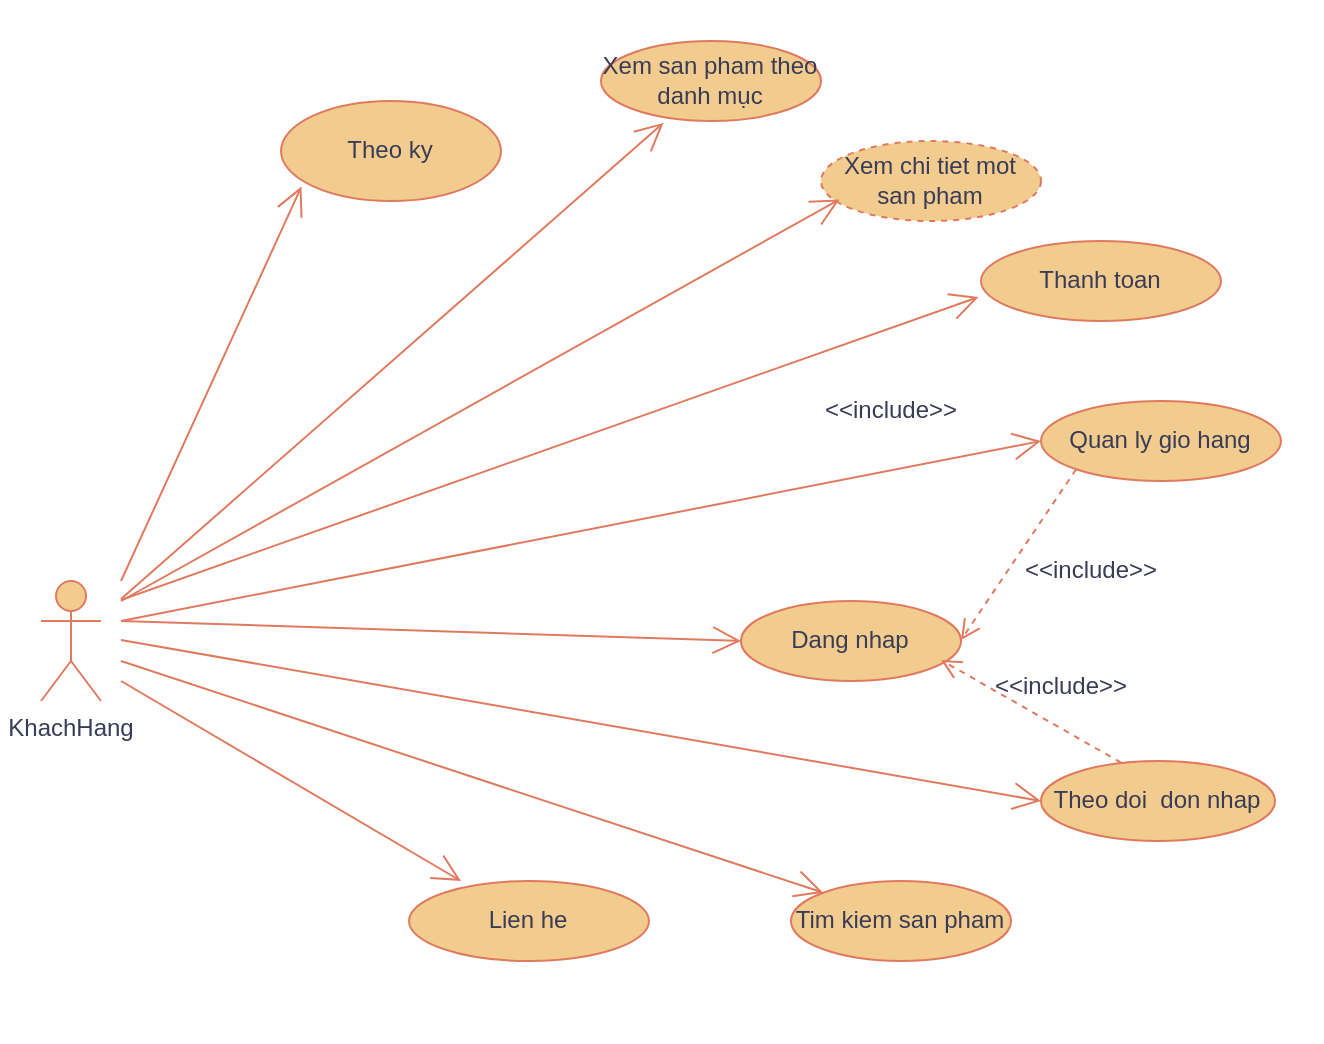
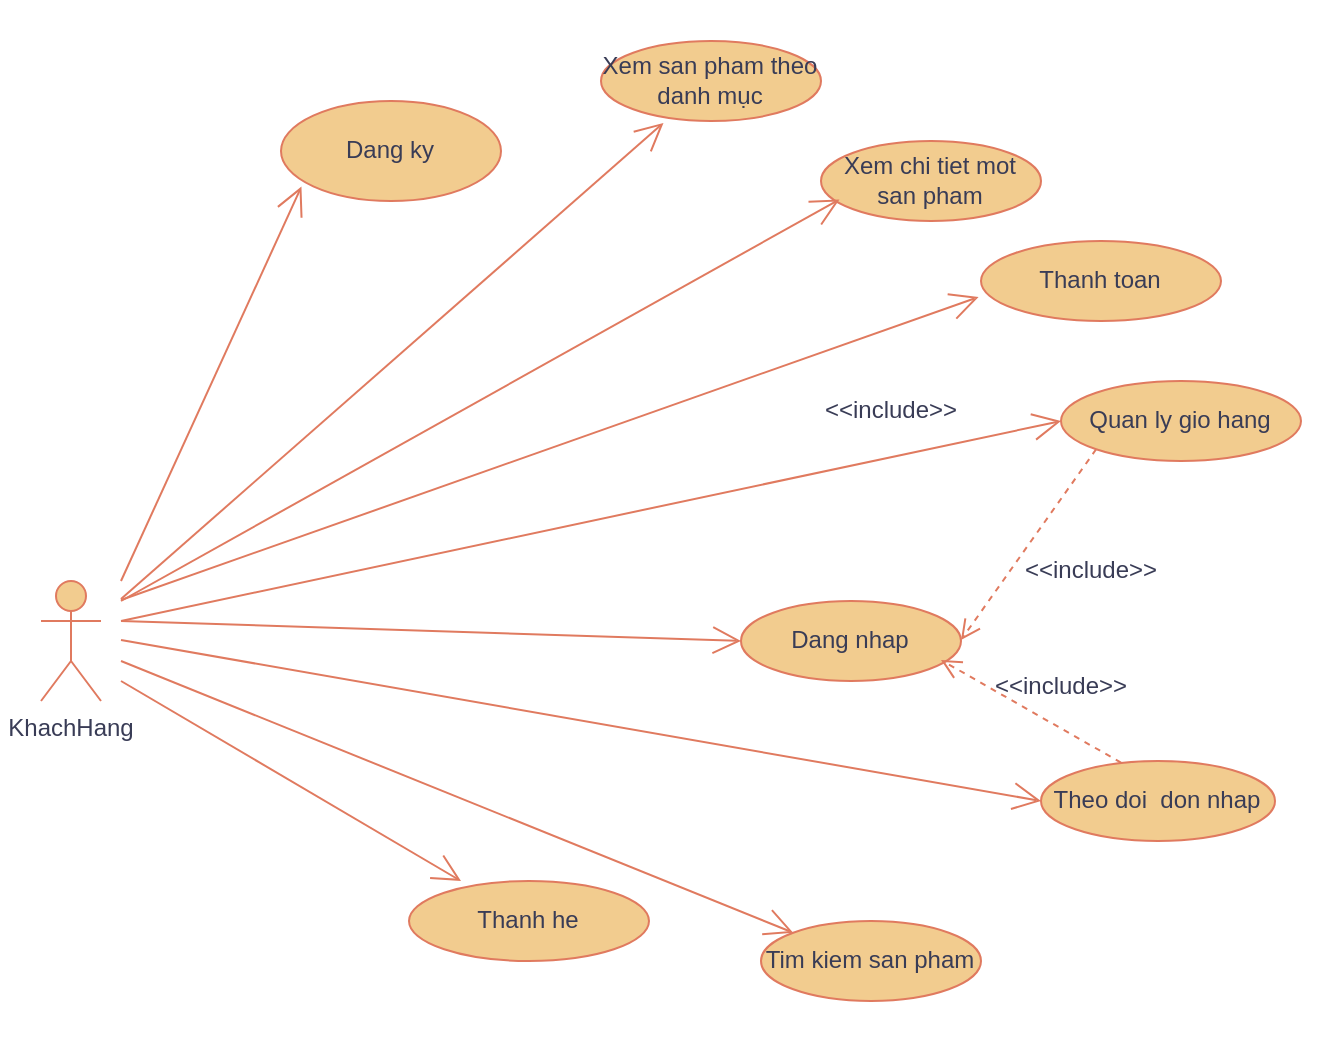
node "Theo ky": label "Theo ky" -> "Dang ky"
node "Xem chi tiet mot san pham": style dashed -> solid
node "Quan ly gio hang": moved (1161, 441) -> (1181, 421)
node "Lien he": label "Lien he" -> "Thanh he"
node "Tim kiem san pham": moved (901, 921) -> (871, 961)
